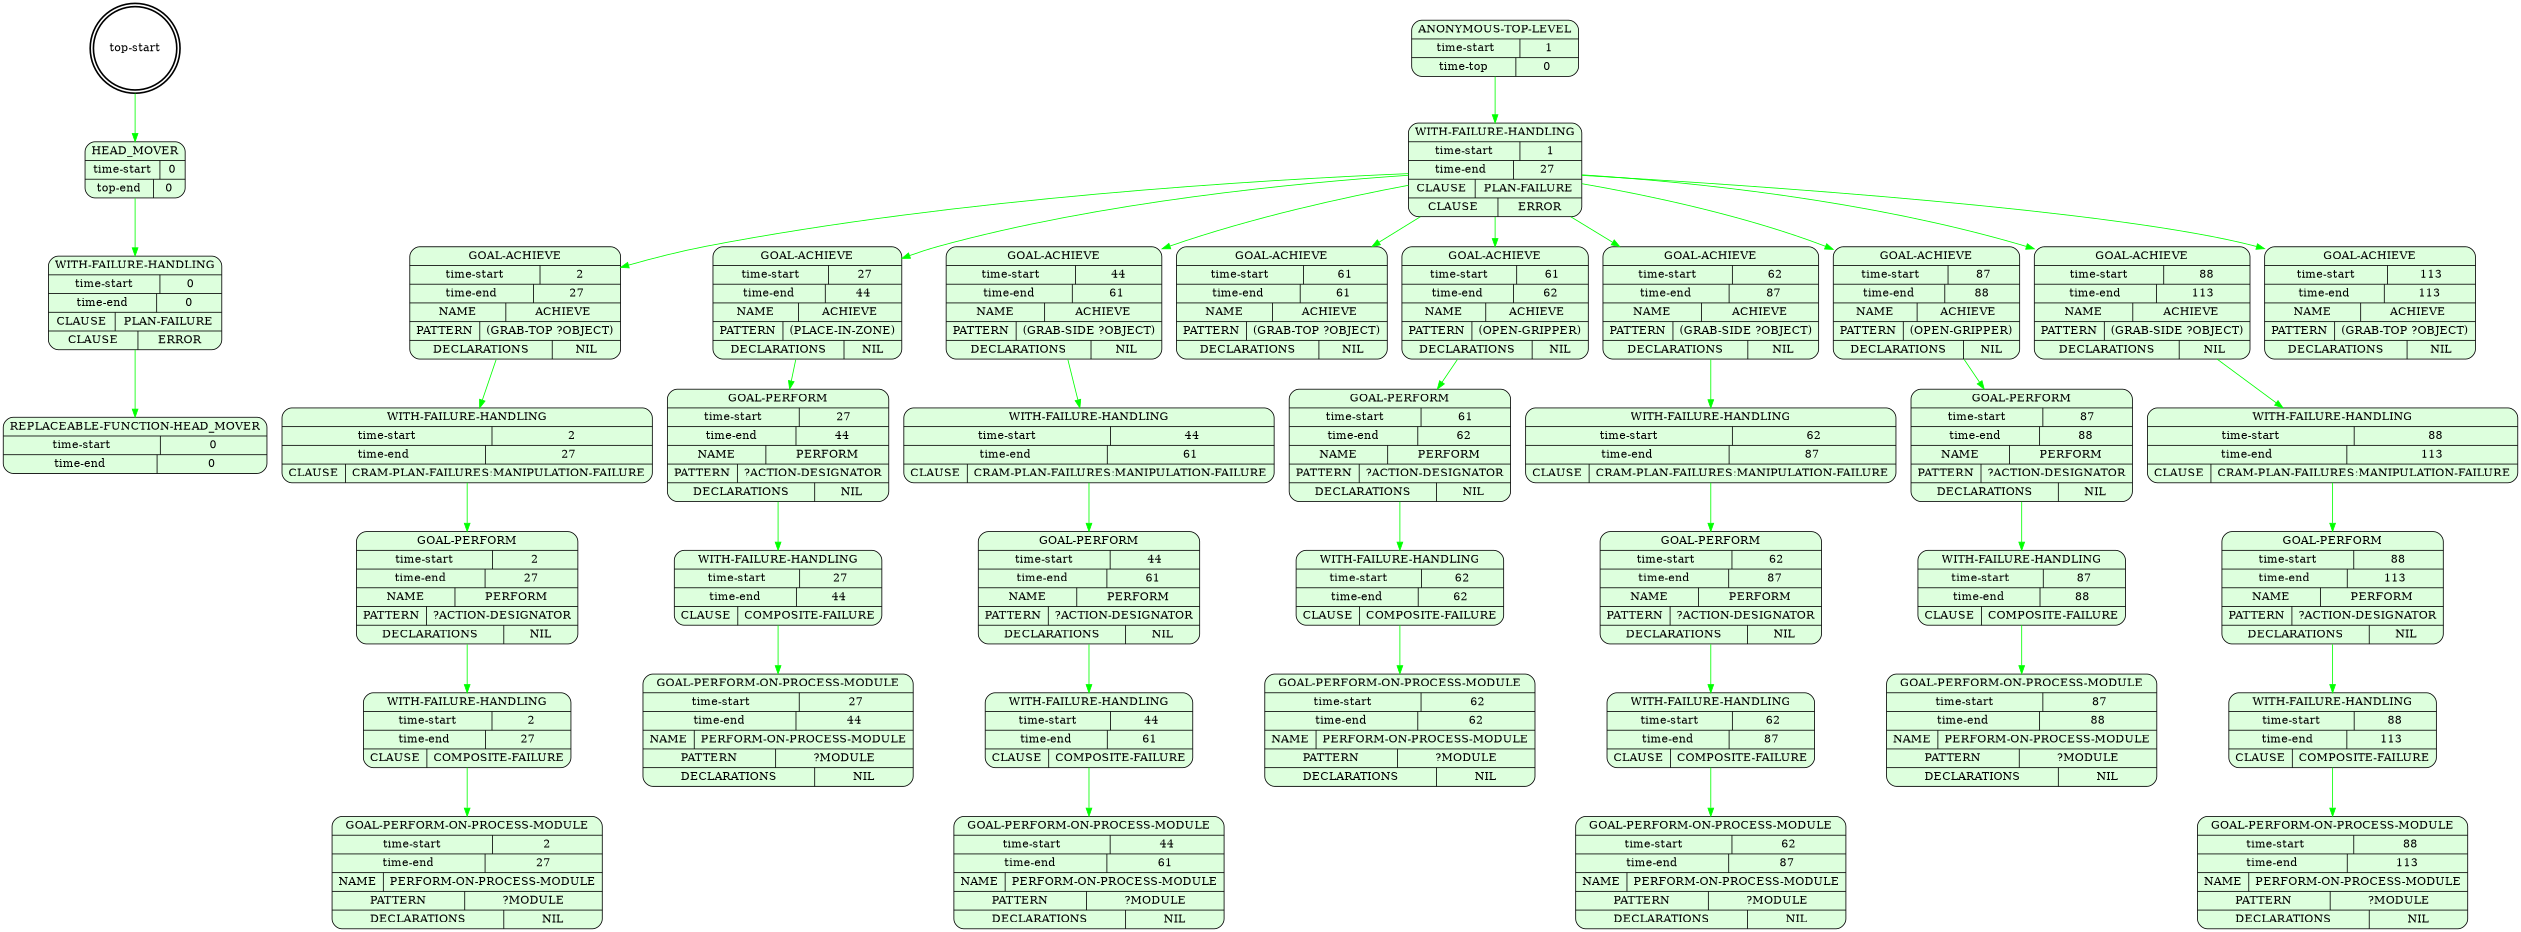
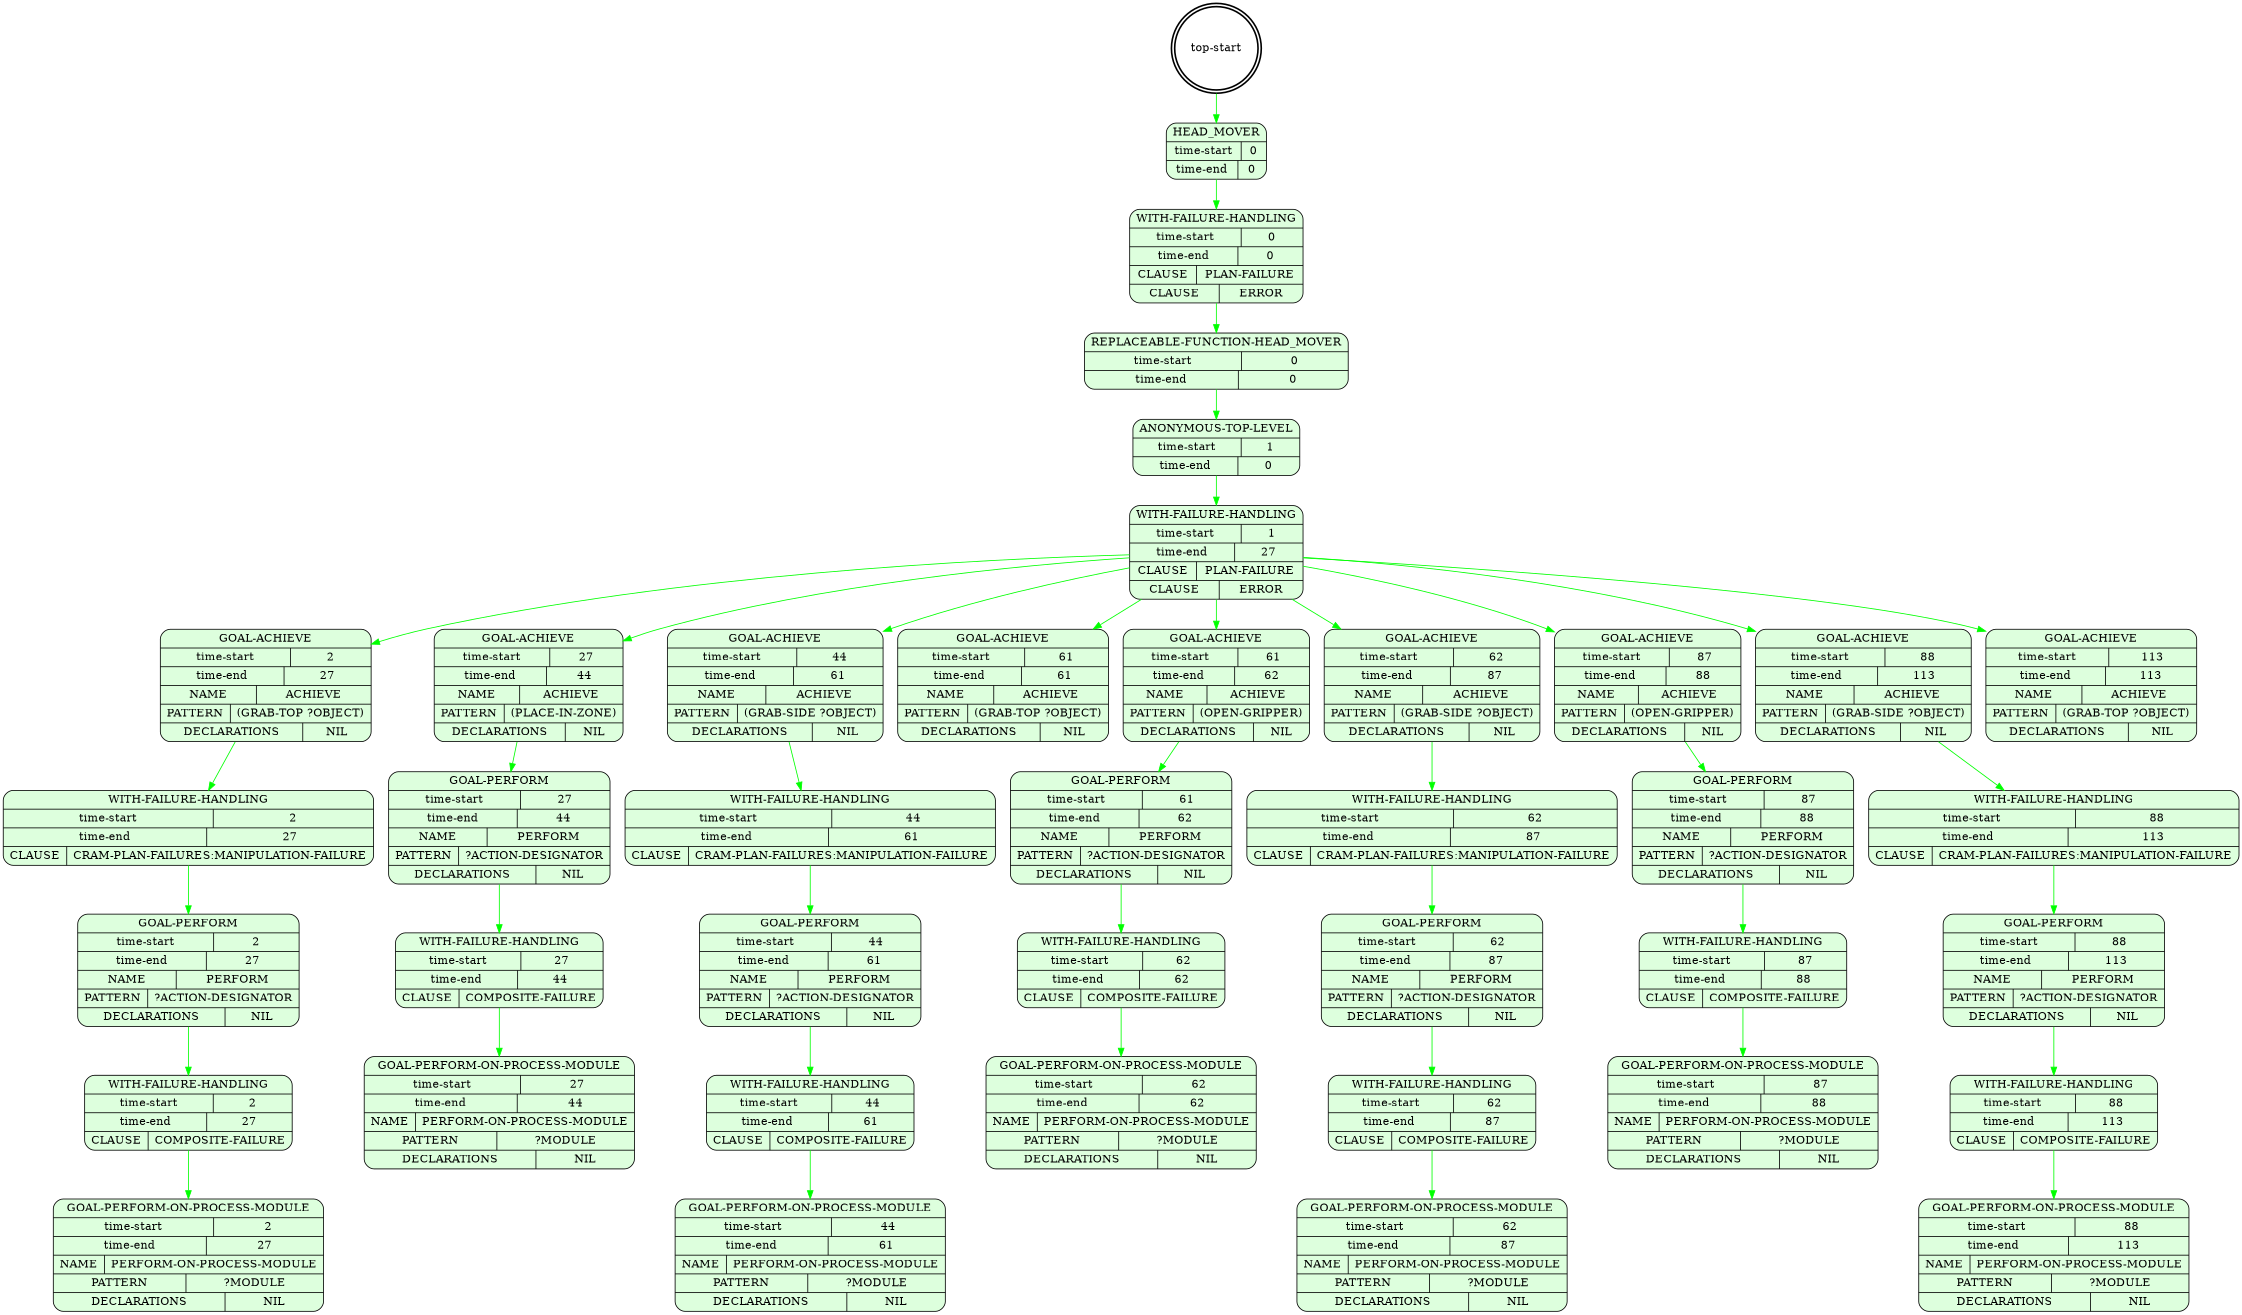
node "ANONYMOUS-TOP-LEVEL": text "time-top" -> "time-end"
node "HEAD_MOVER": text "top-end" -> "time-end"
edge "REPLACEABLE-FUNCTION-HEAD_MOVER" -> "ANONYMOUS-TOP-LEVEL": added
